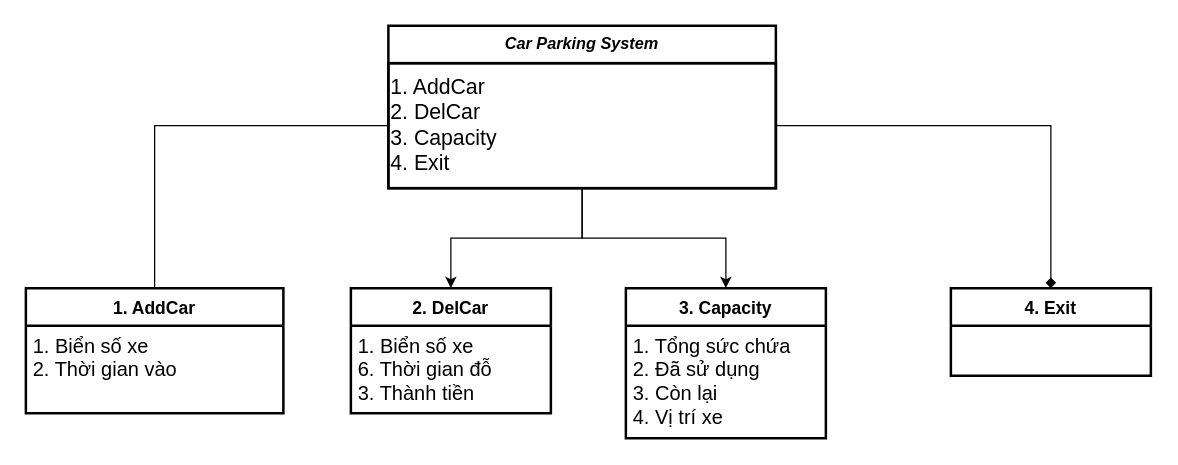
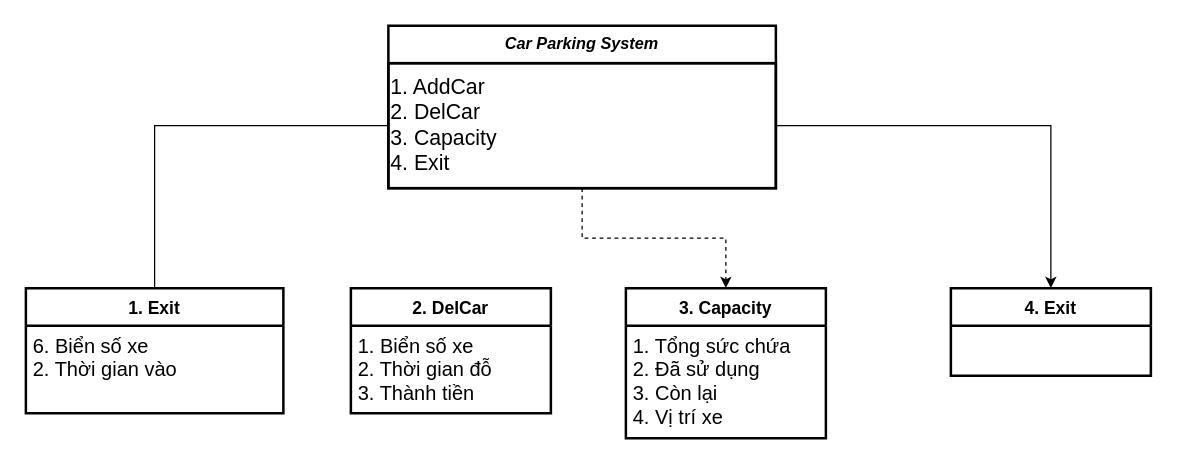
edge "1. AddCar 2. DelCar 3. Capacity 4. Exit" -> "2. DelCar": removed
edge "1. AddCar 2. DelCar 3. Capacity 4. Exit" -> "3. Capacity": style solid -> dashed
edge "1. AddCar 2. DelCar 3. Capacity 4. Exit" -> "4. Exit": arrowhead diamond -> classic
node "1. AddCar": label "1. AddCar" -> "1. Exit"
node "1. Biển số xe 2. Thời gian vào": label "1. Biển số xe 2. Thời gian vào" -> "6. Biển số xe 2. Thời gian vào"
node "1. Biển số xe 6. Thời gian đỗ 3. Thành tiền": label "1. Biển số xe 6. Thời gian đỗ 3. Thành tiền" -> "1. Biển số xe 2. Thời gian đỗ 3. Thành tiền"
